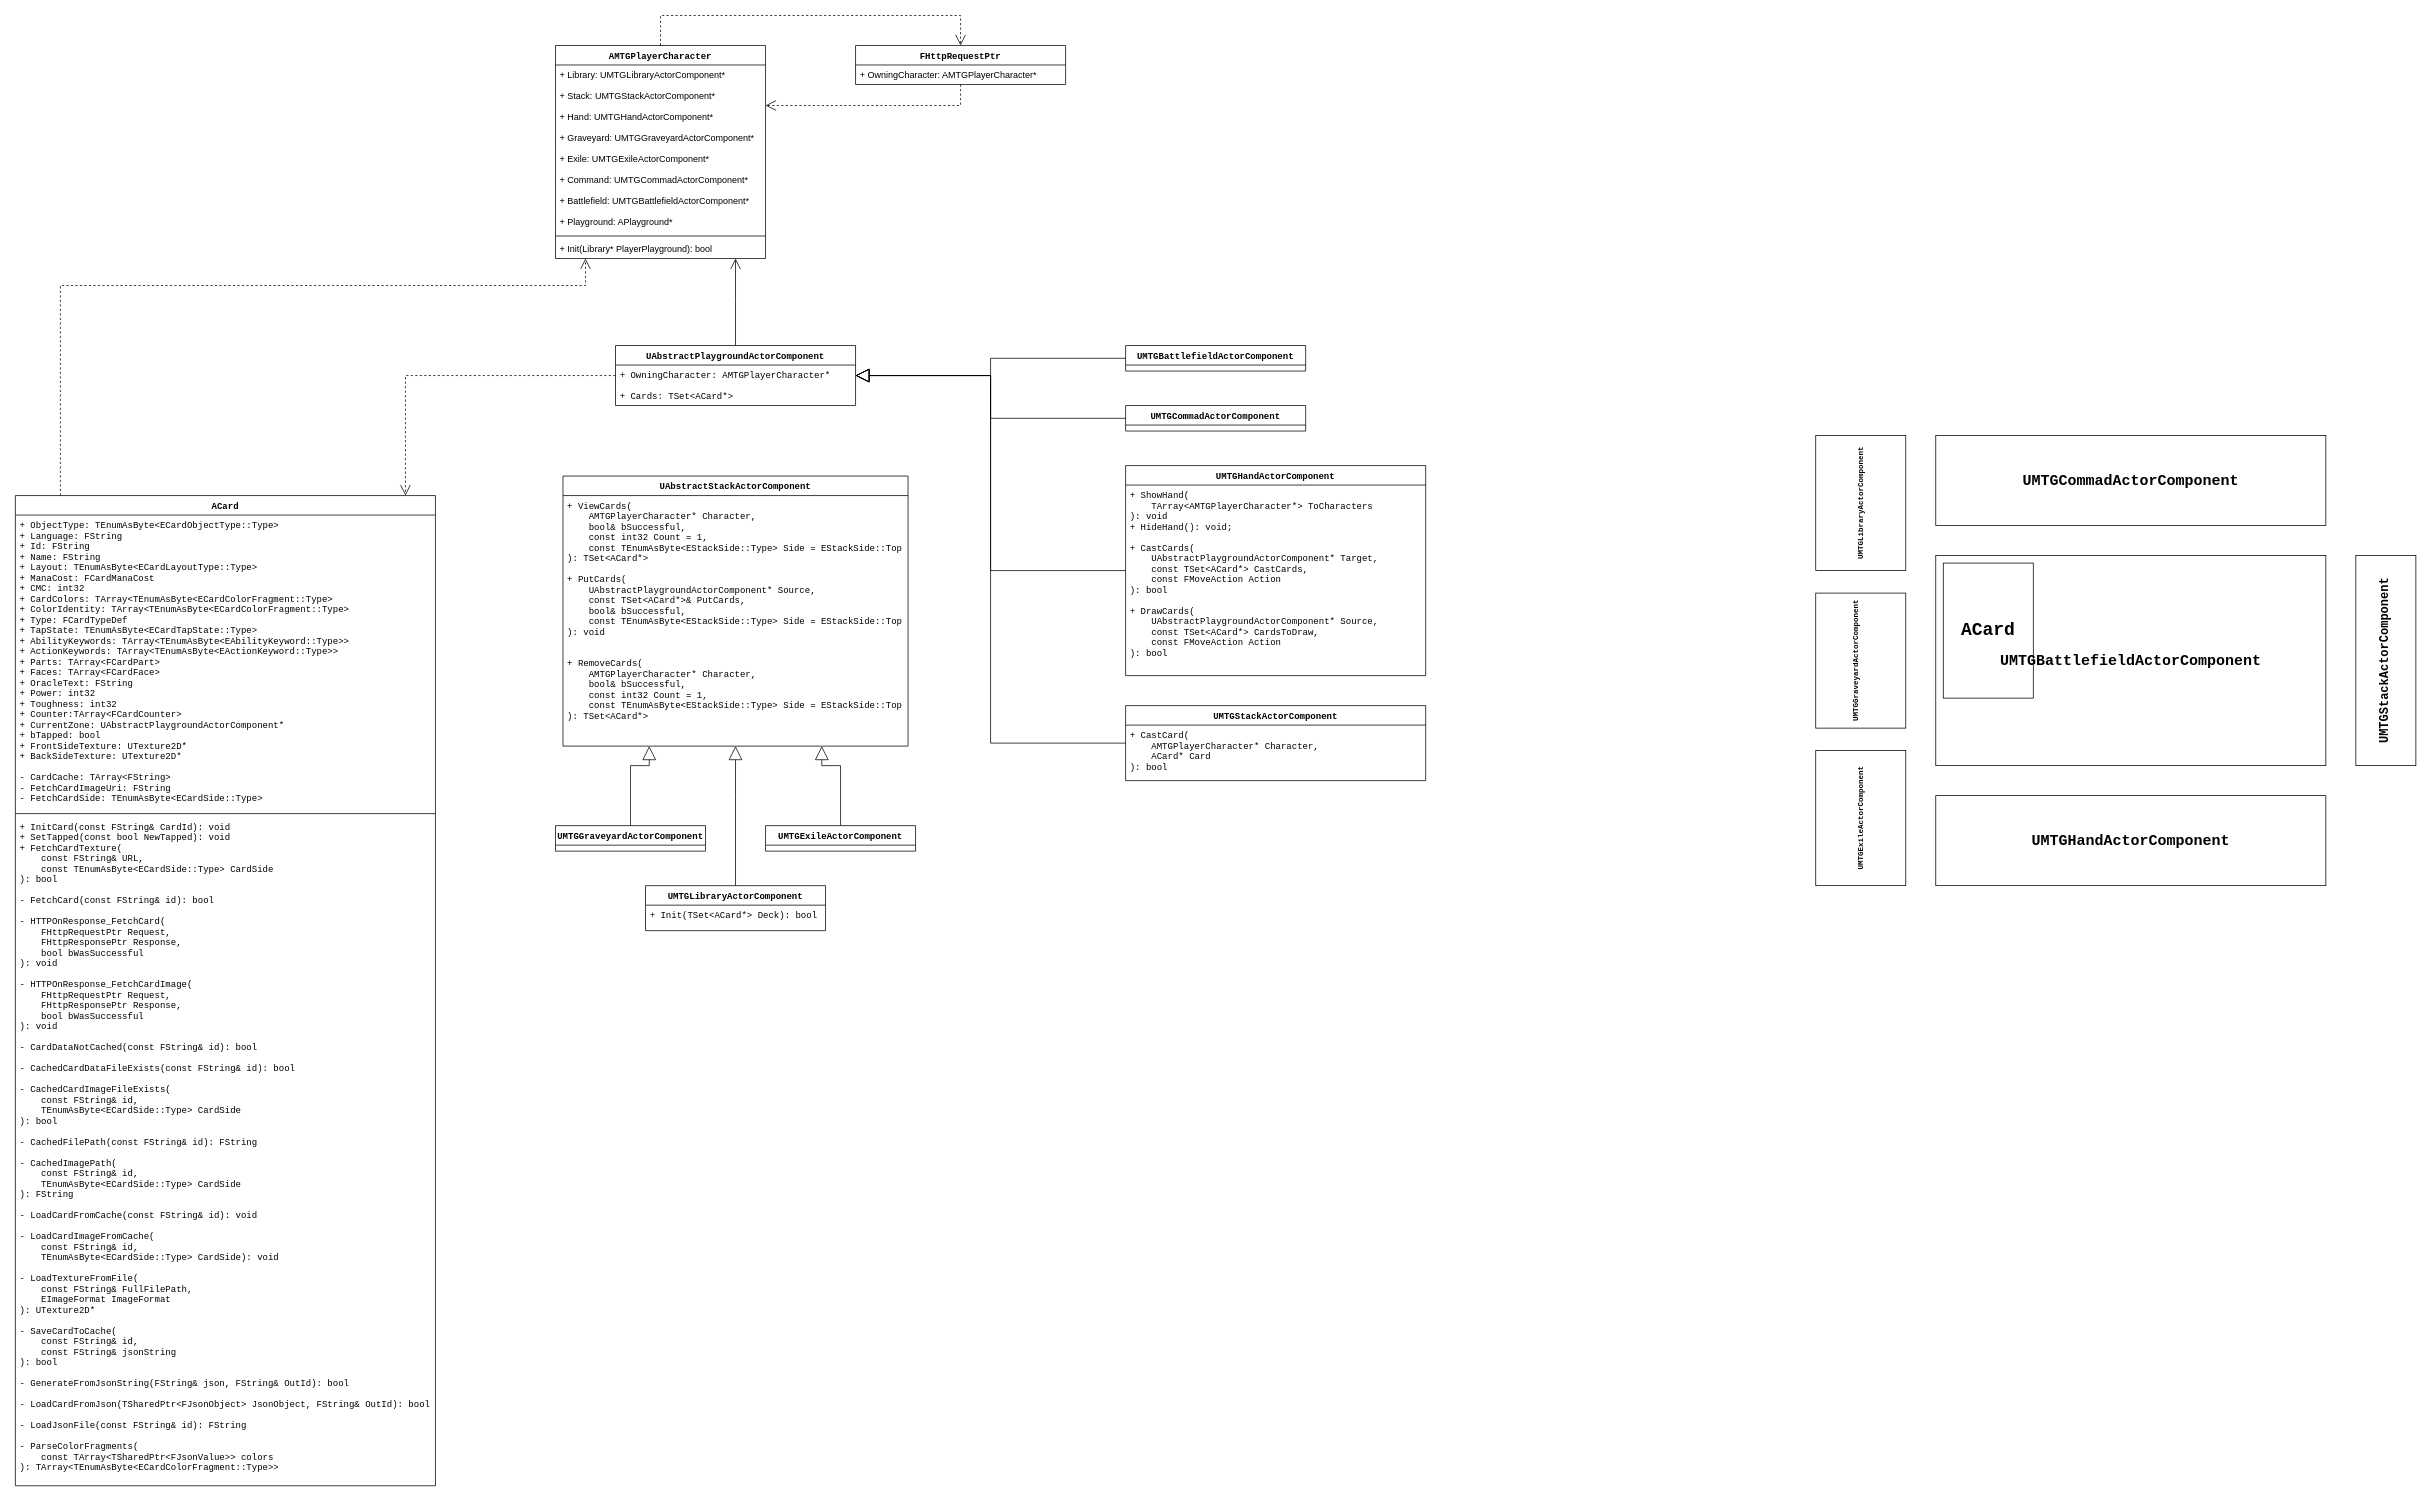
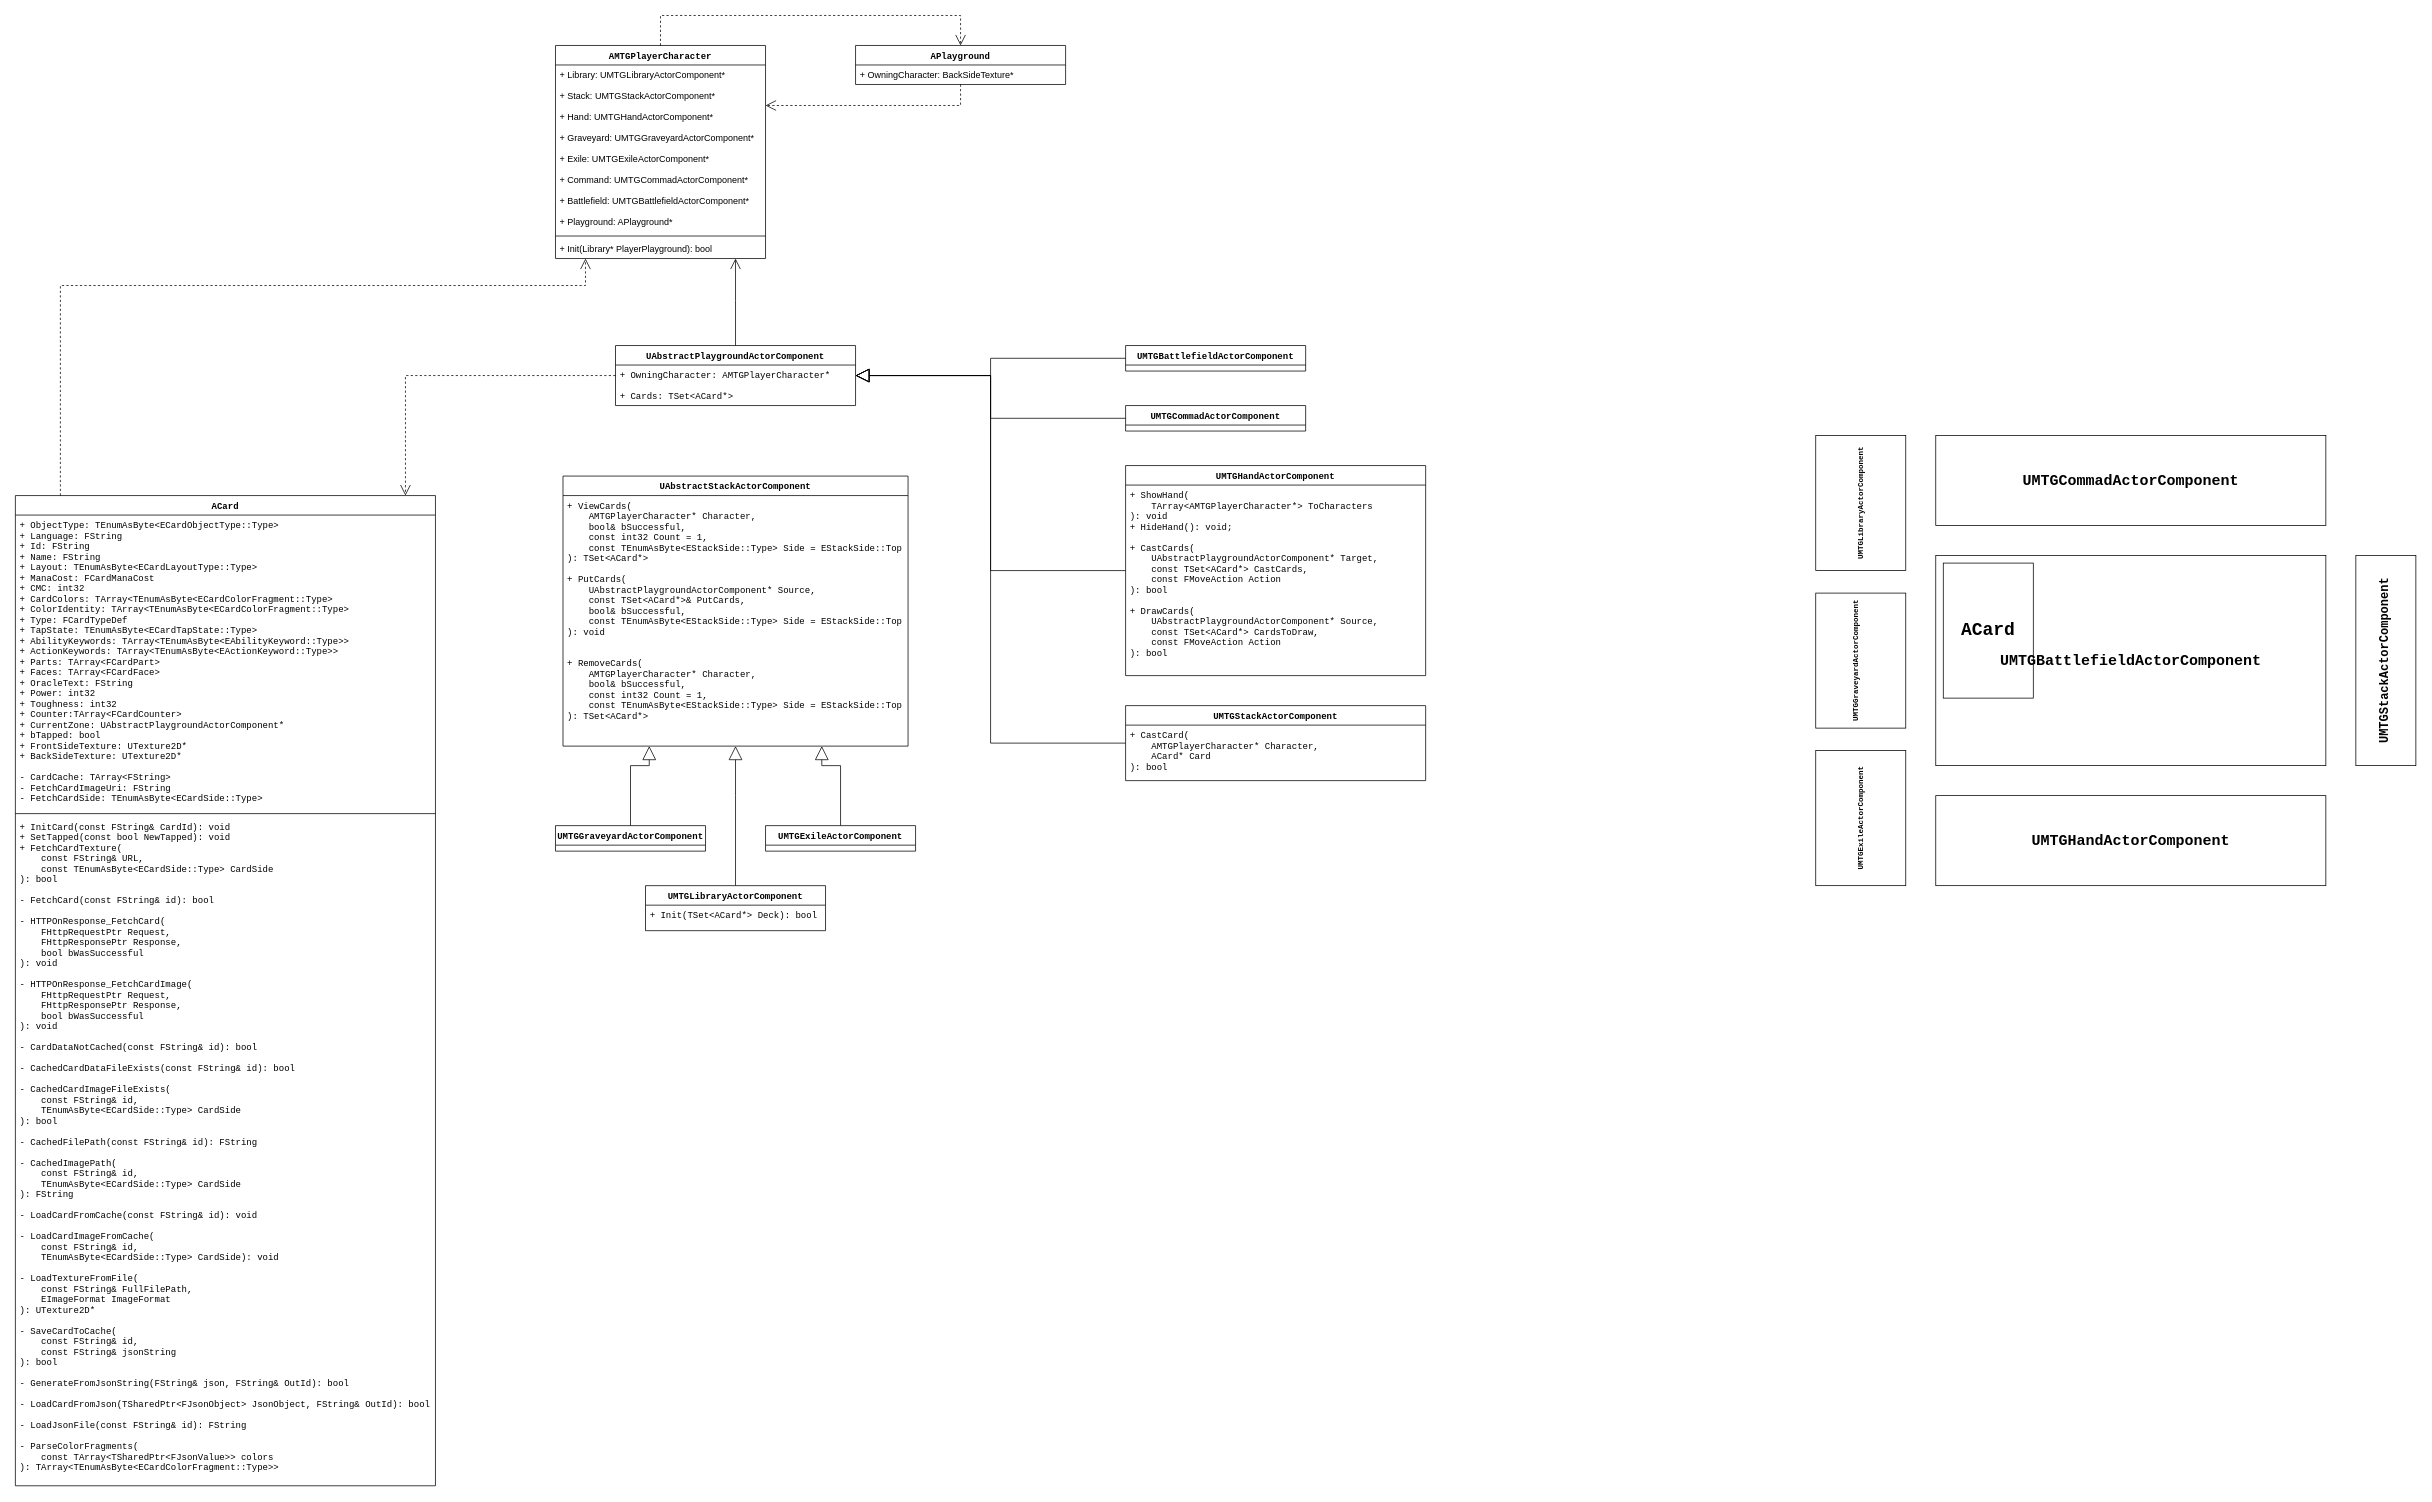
node "FHttpRequestPtr": label "FHttpRequestPtr" -> "APlayground"
node "+ OwningCharacter: AMTGPlayerCharacter*": label "+ OwningCharacter: AMTGPlayerCharacter*" -> "+ OwningCharacter: BackSideTexture*"
